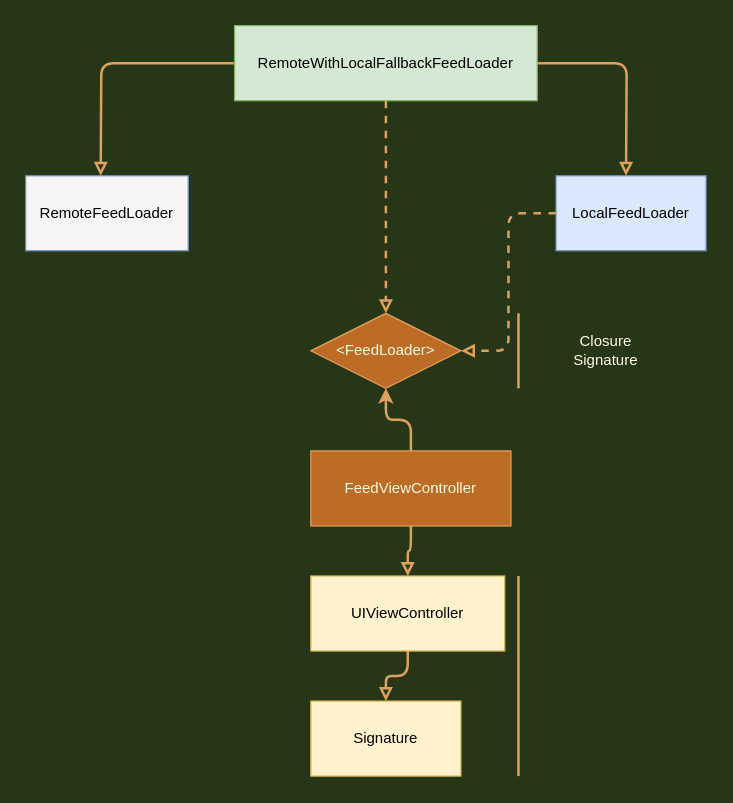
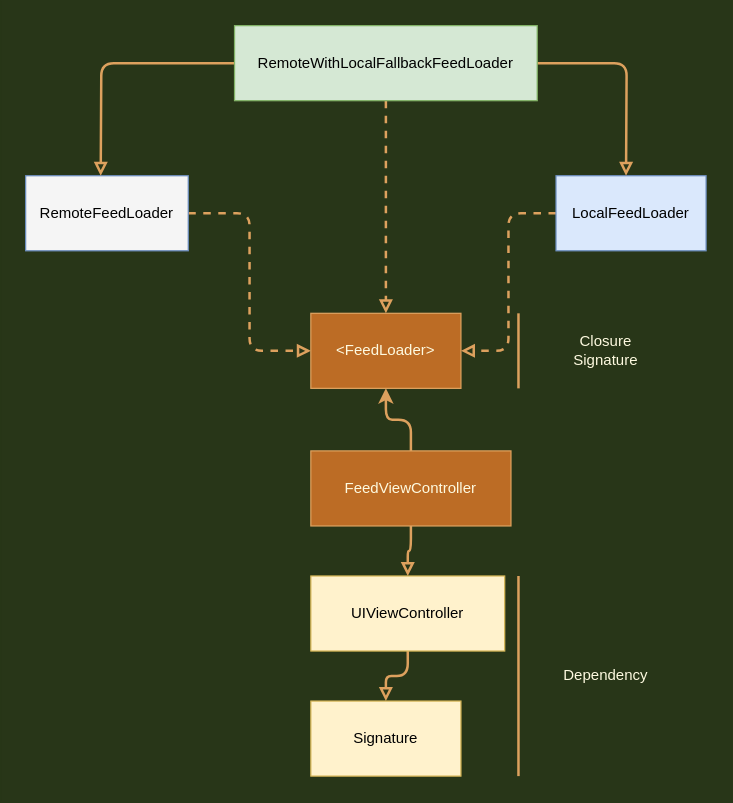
edge "RemoteFeedLoader" -> "<FeedLoader>": added
node "<FeedLoader>": shape diamond -> rectangle
node "Dependency": added
